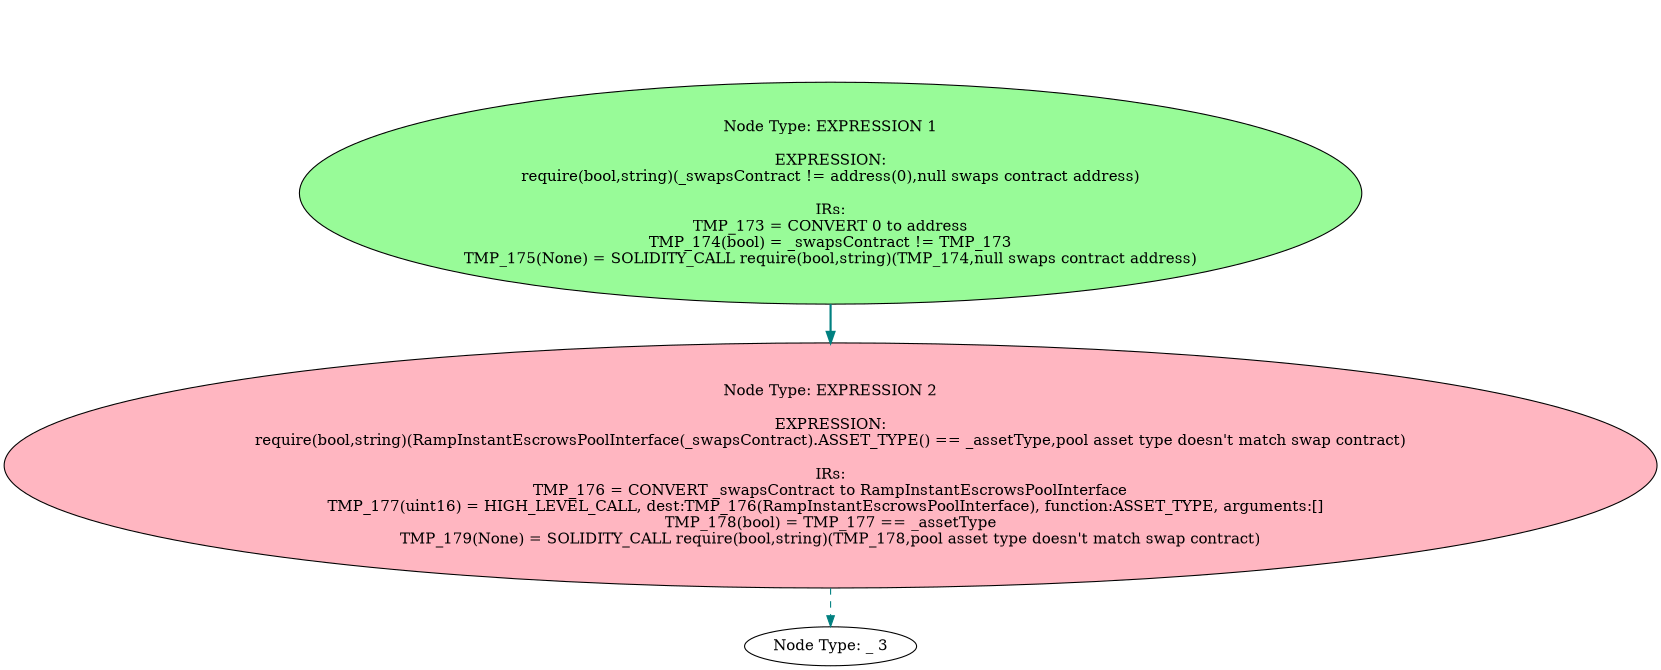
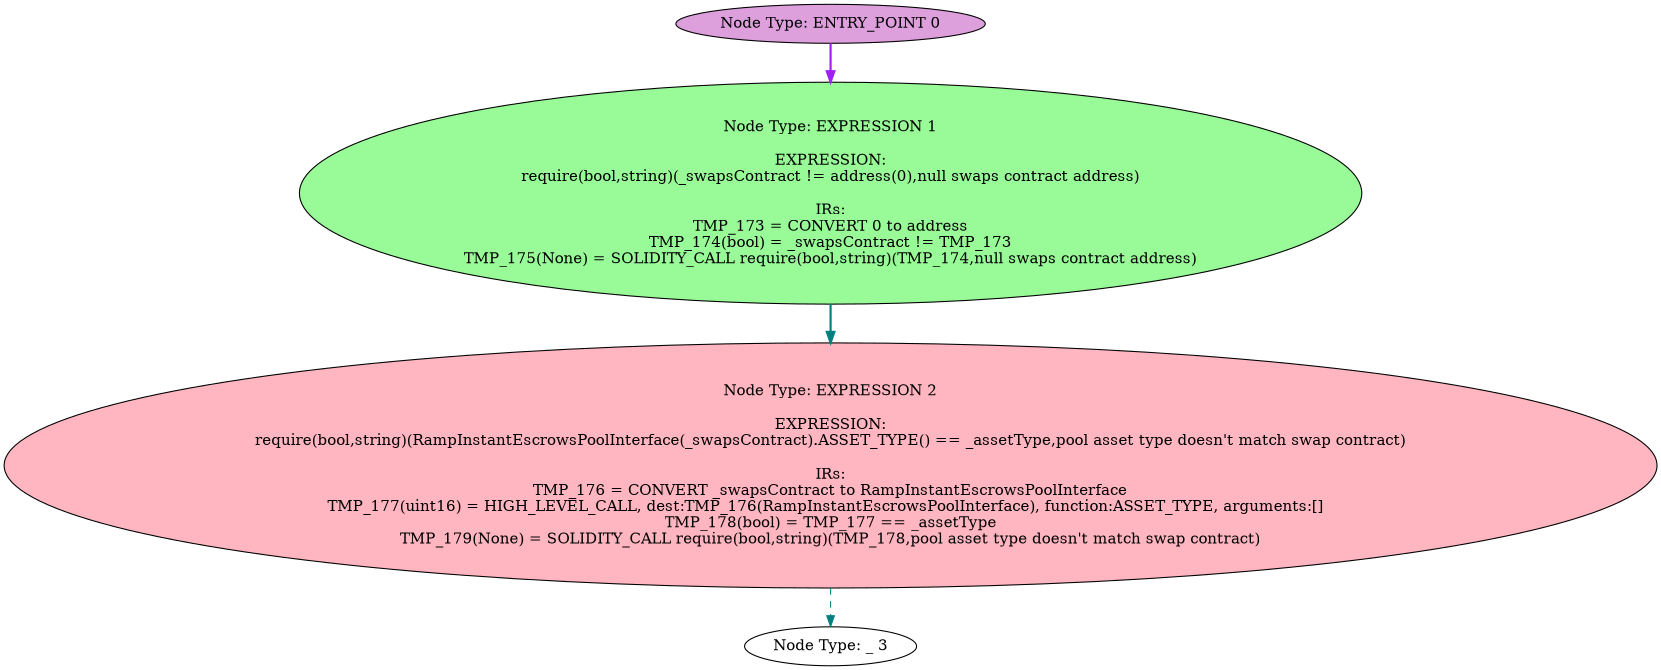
node "Node Type: ENTRY_POINT 0": added
